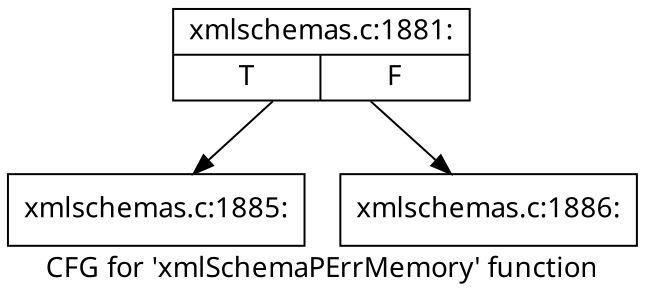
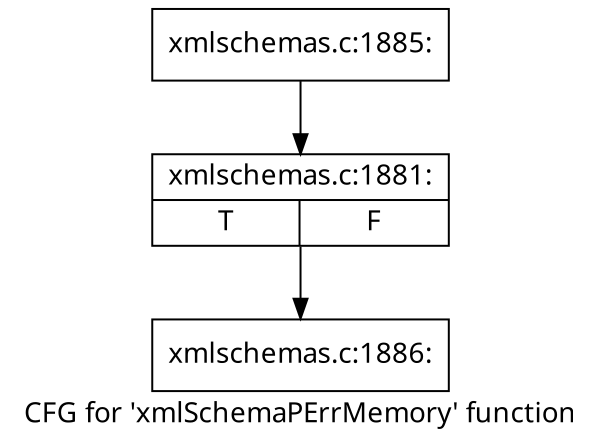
edge "xmlschemas.c:1881:" -> "xmlschemas.c:1885:": reversed
